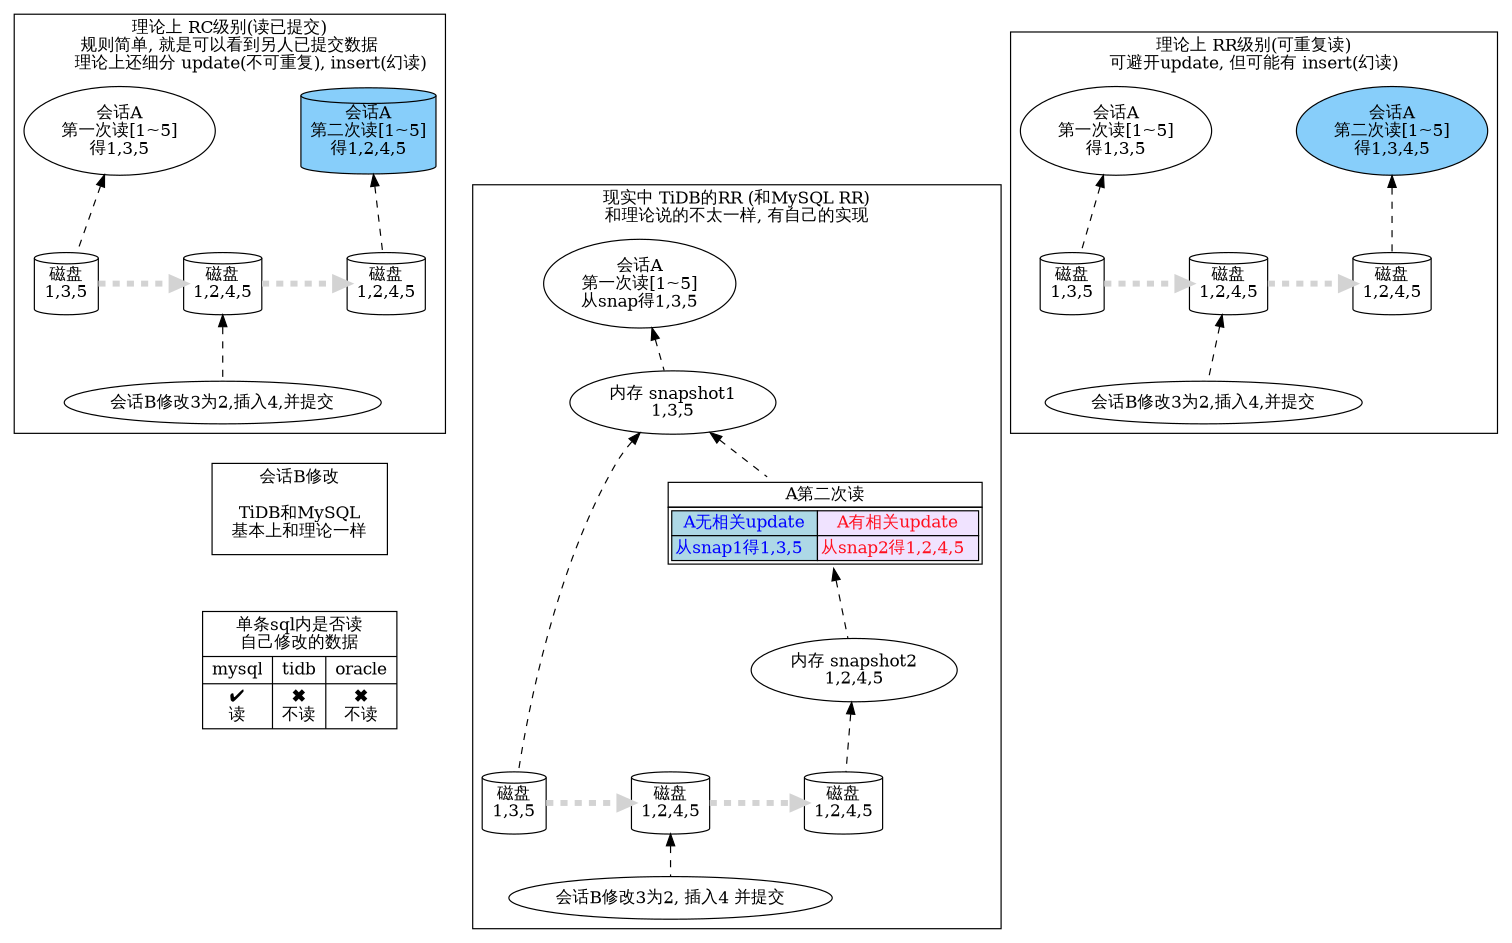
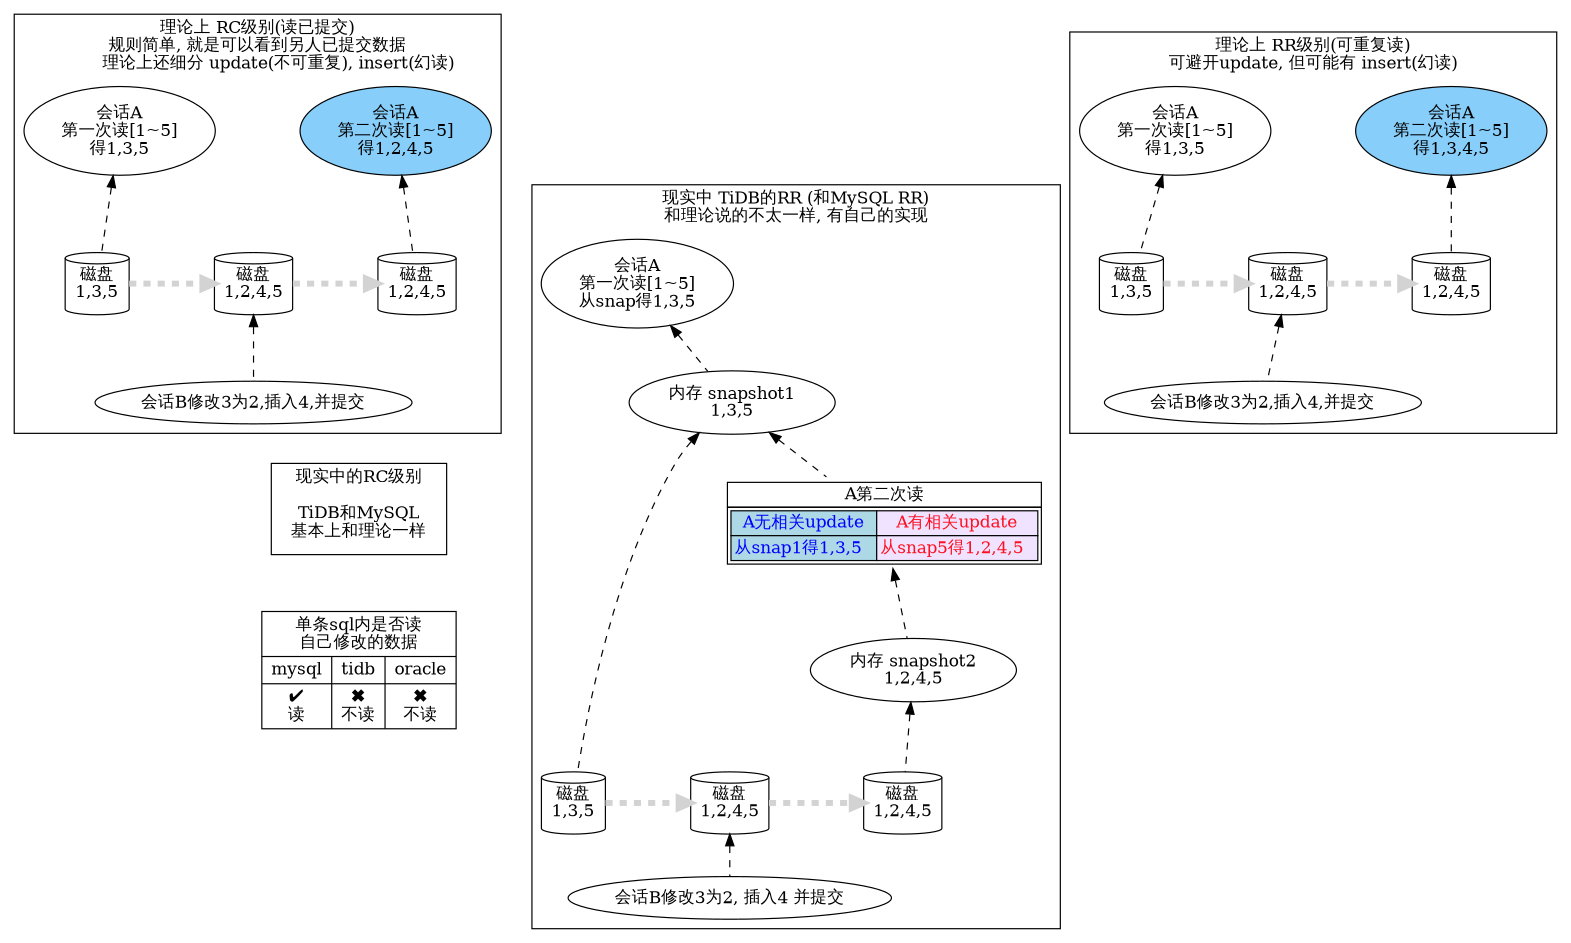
node "会话A 第二次读[1~5] 得1,2,4,5": shape cylinder -> ellipse
cluster "会话B修改": label "会话B修改" -> "现实中的RC级别"
node "A第二次读": text "从snap2得1,2,4,5" -> "从snap5得1,2,4,5"
